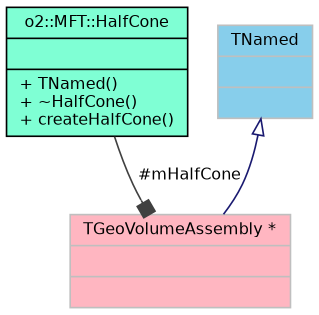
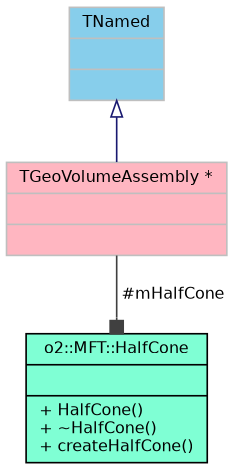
node "o2::MFT::HalfCone": text "+ TNamed()" -> "+ HalfCone()"
edge "o2::MFT::HalfCone" -> "TGeoVolumeAssembly *": reversed
